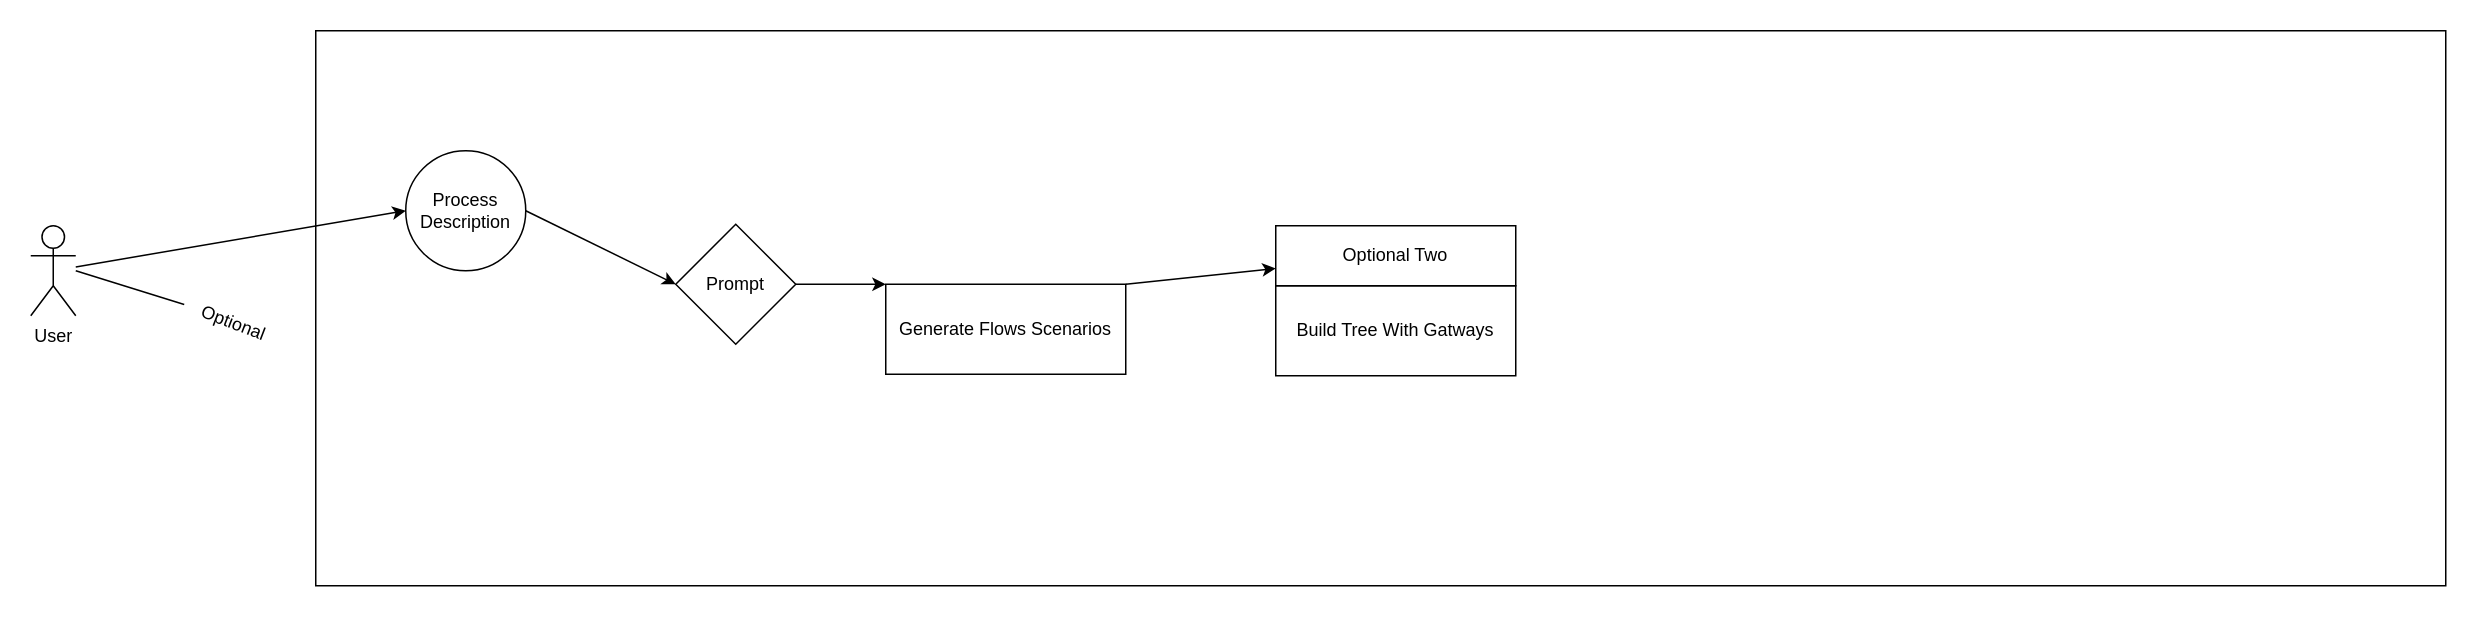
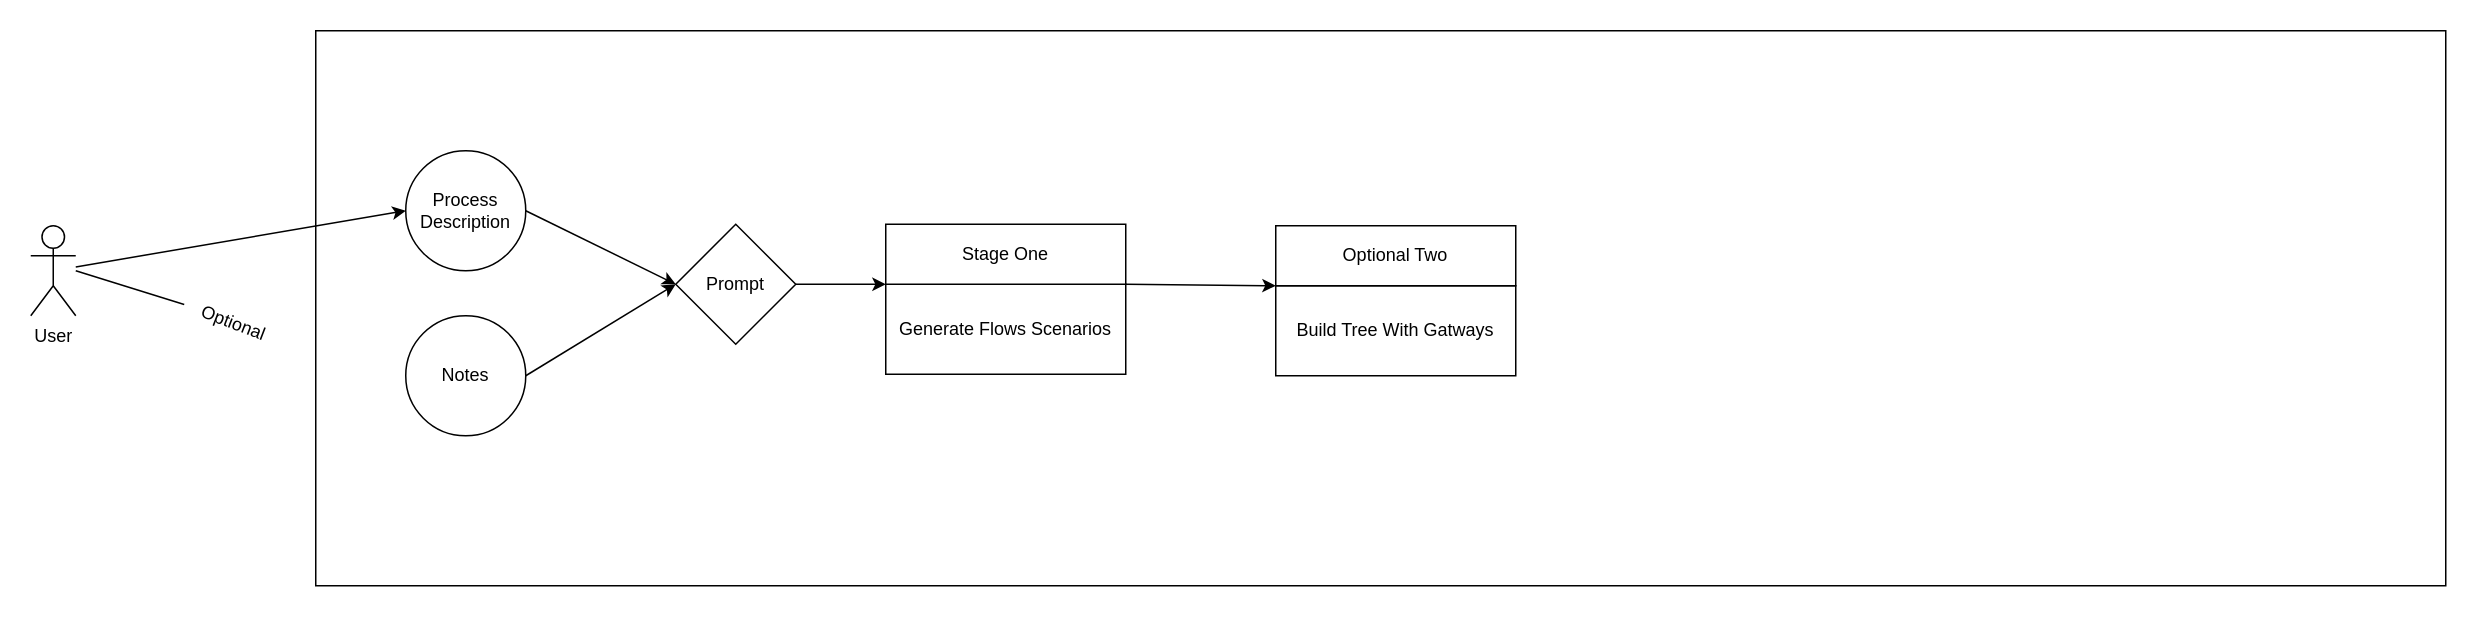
node "Stage One": added
edge "Generate Flows Scenarios" -> "Optional Two": now "Generate Flows Scenarios" -> "Build Tree With Gatways"
edge "Notes" -> "Prompt": added
node "Notes": added
